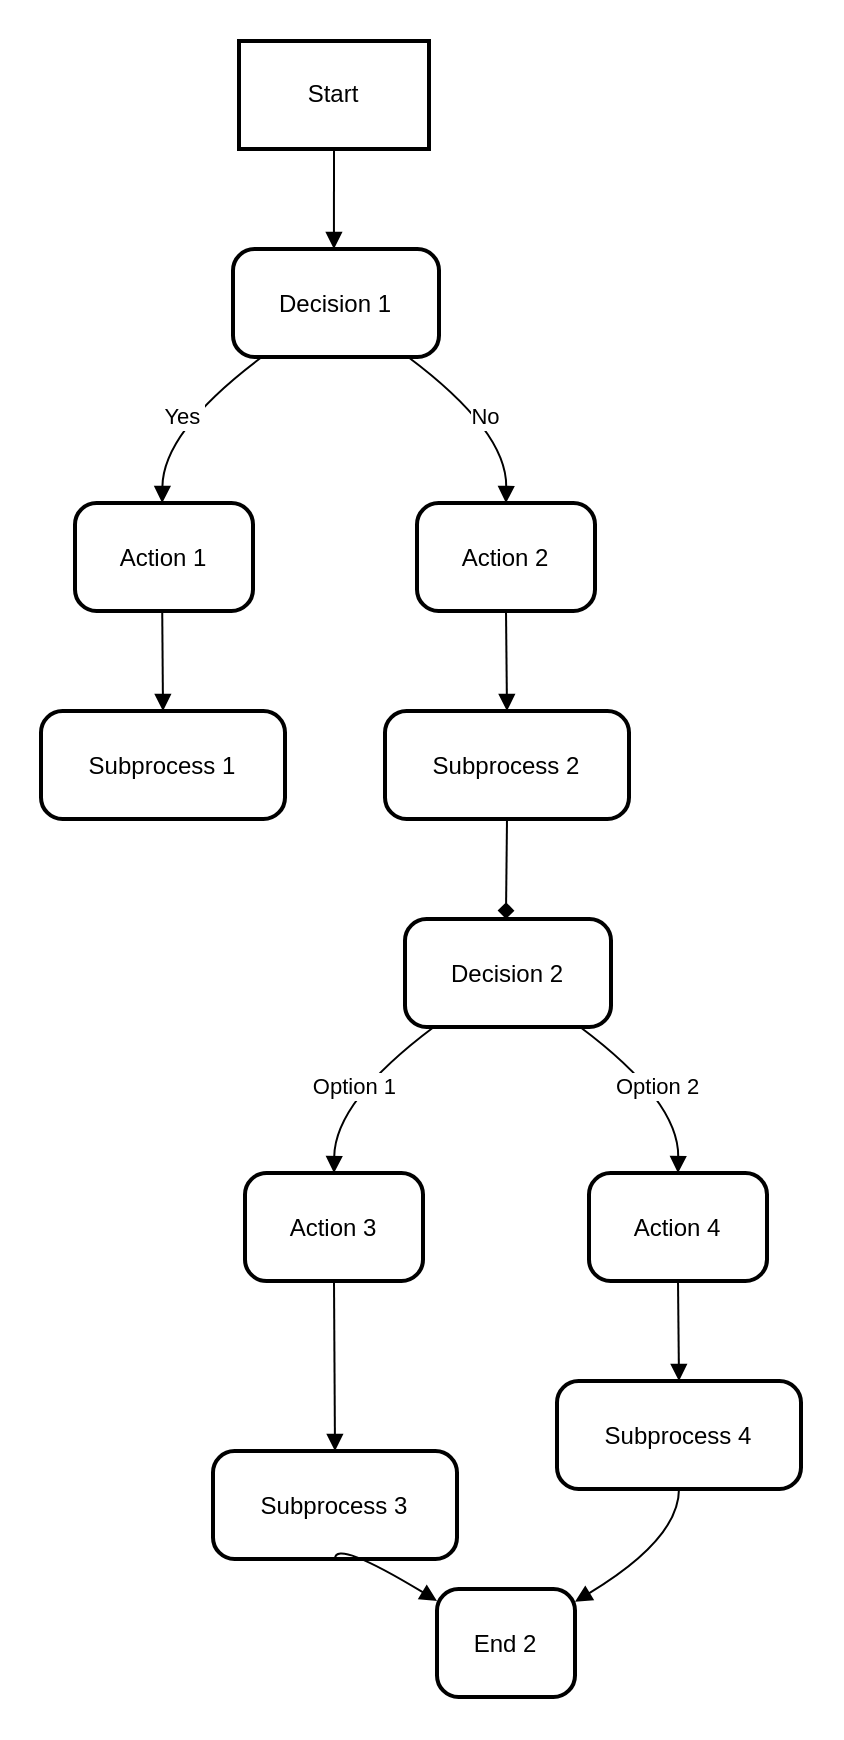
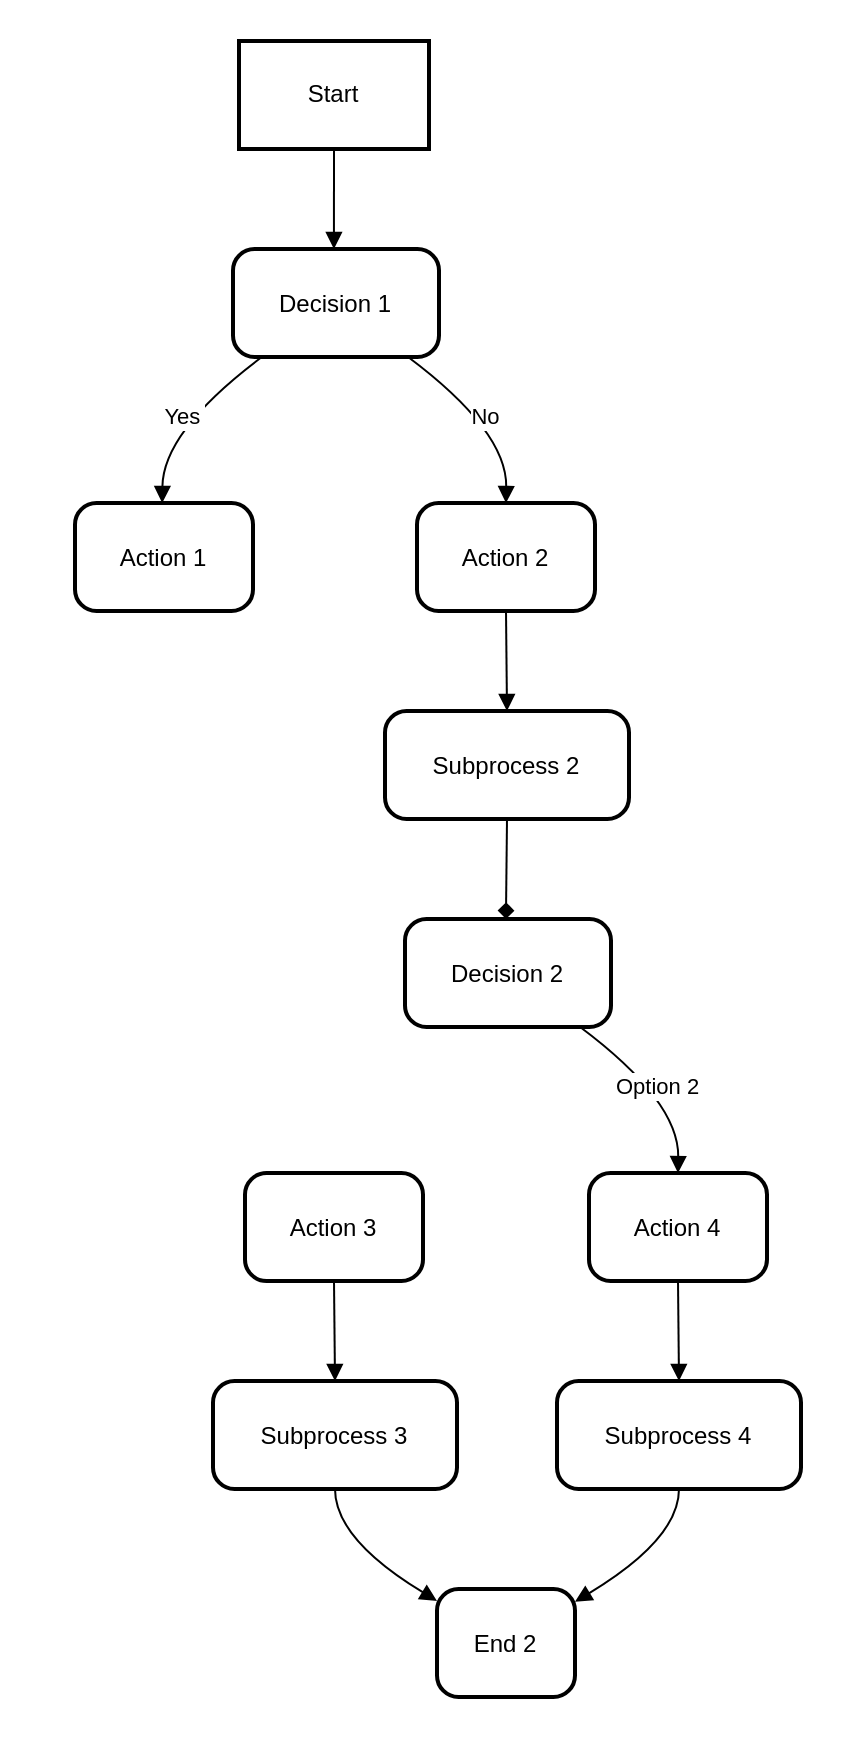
edge "Action 1" -> "Subprocess 1": removed
node "Subprocess 1": removed
edge "Decision 2" -> "Action 3": removed, label "Option 1"
node "Subprocess 3": moved (335, 1505) -> (335, 1435)
